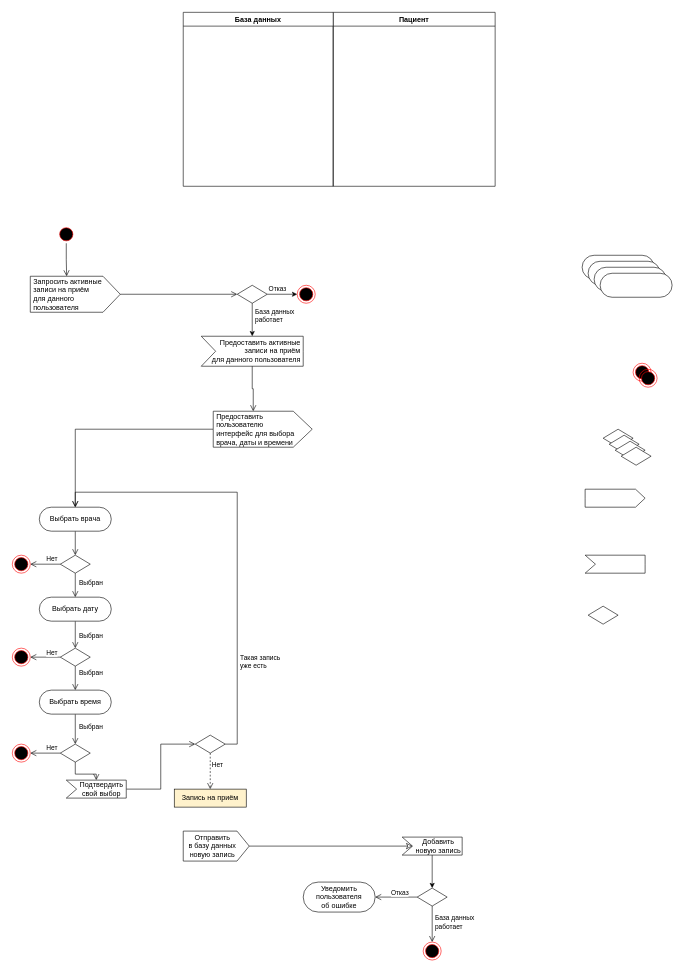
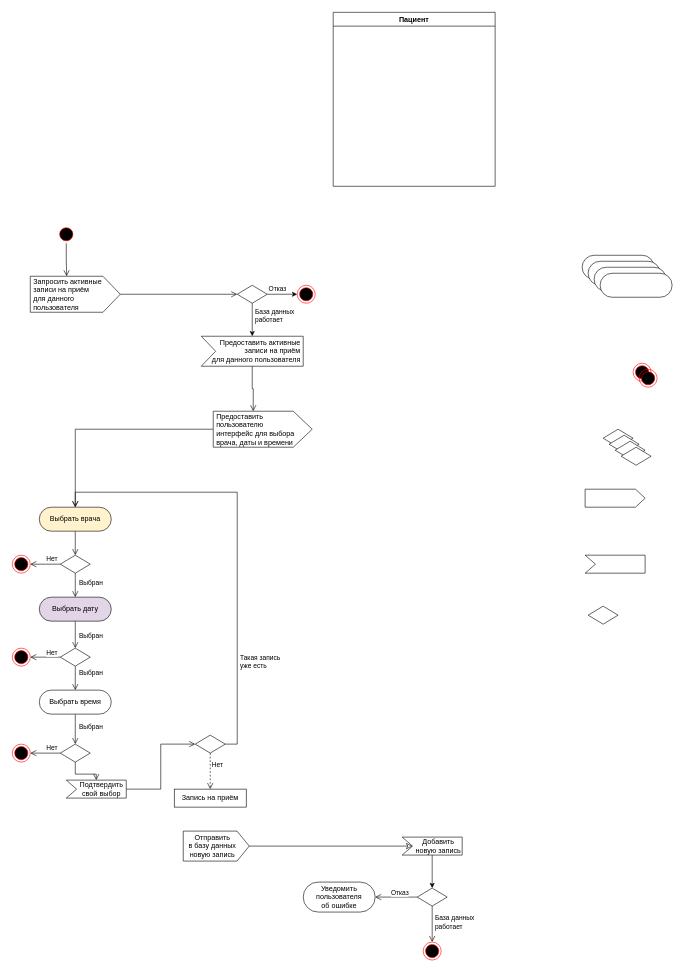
node "База данных": removed
node "Выбрать врача": fillcolor #ffffff -> #fff2cc
node "Выбрать дату": fillcolor #ffffff -> #e1d5e7
node "Запись на приём": fillcolor #fff2cc -> #ffffff
